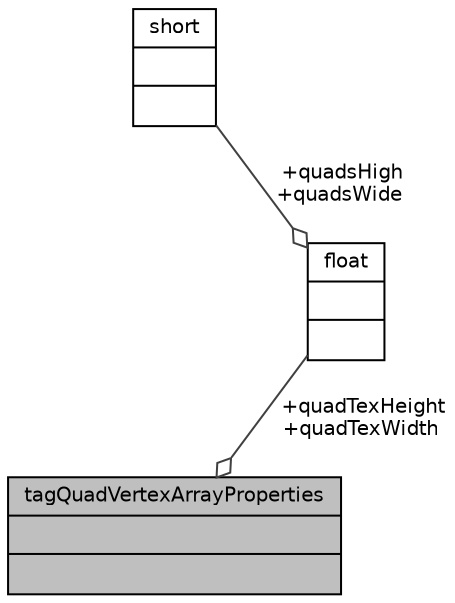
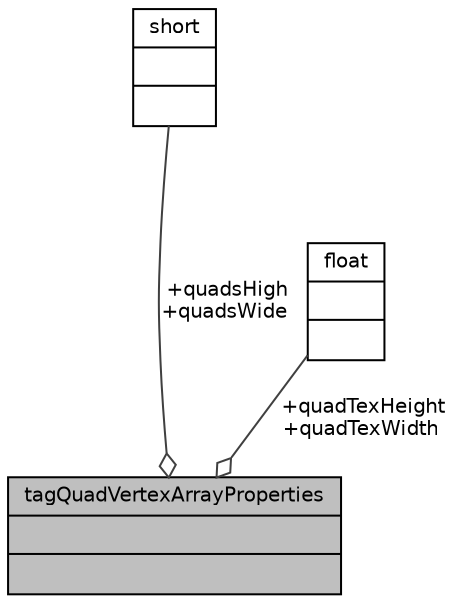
edge "short" -> "float": now "short" -> "tagQuadVertexArrayProperties"
